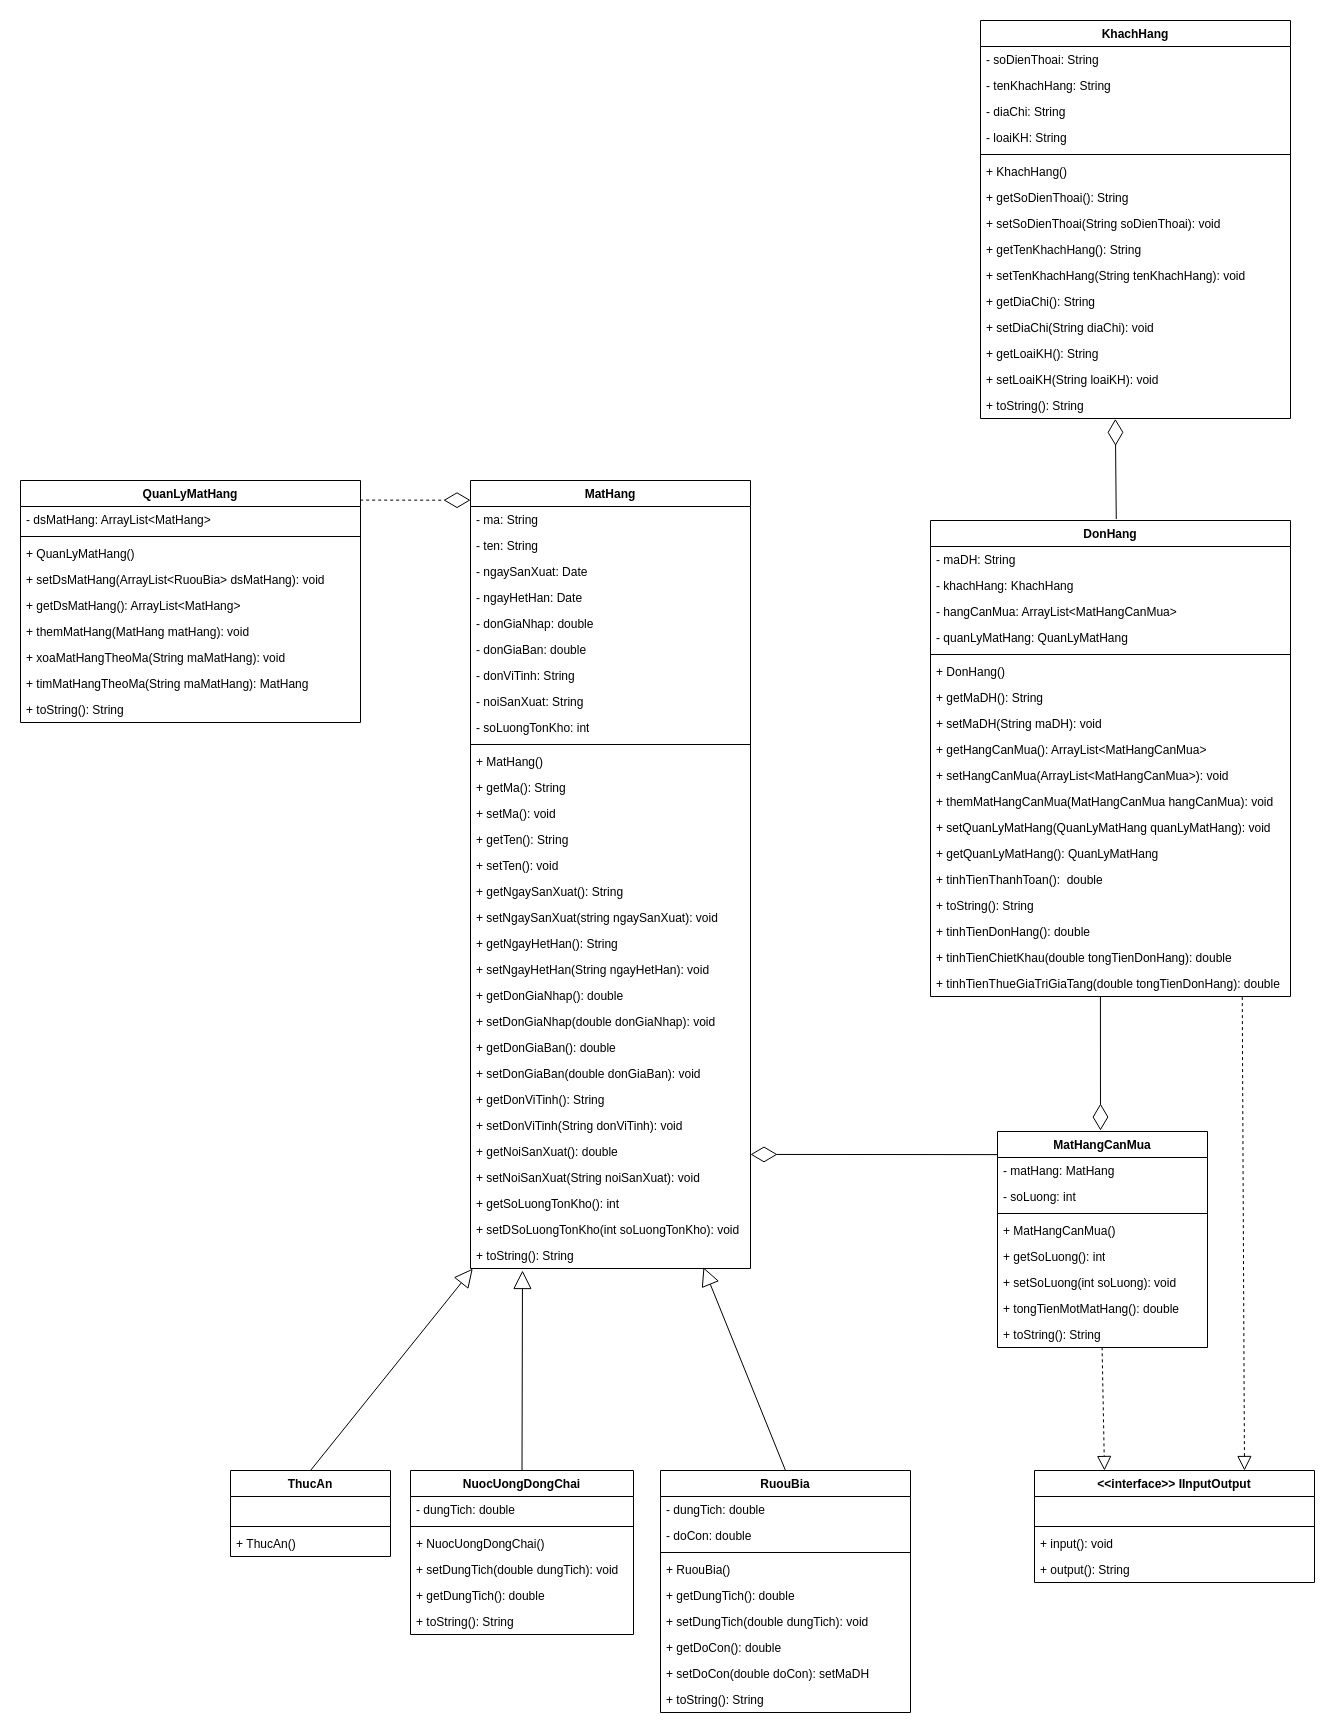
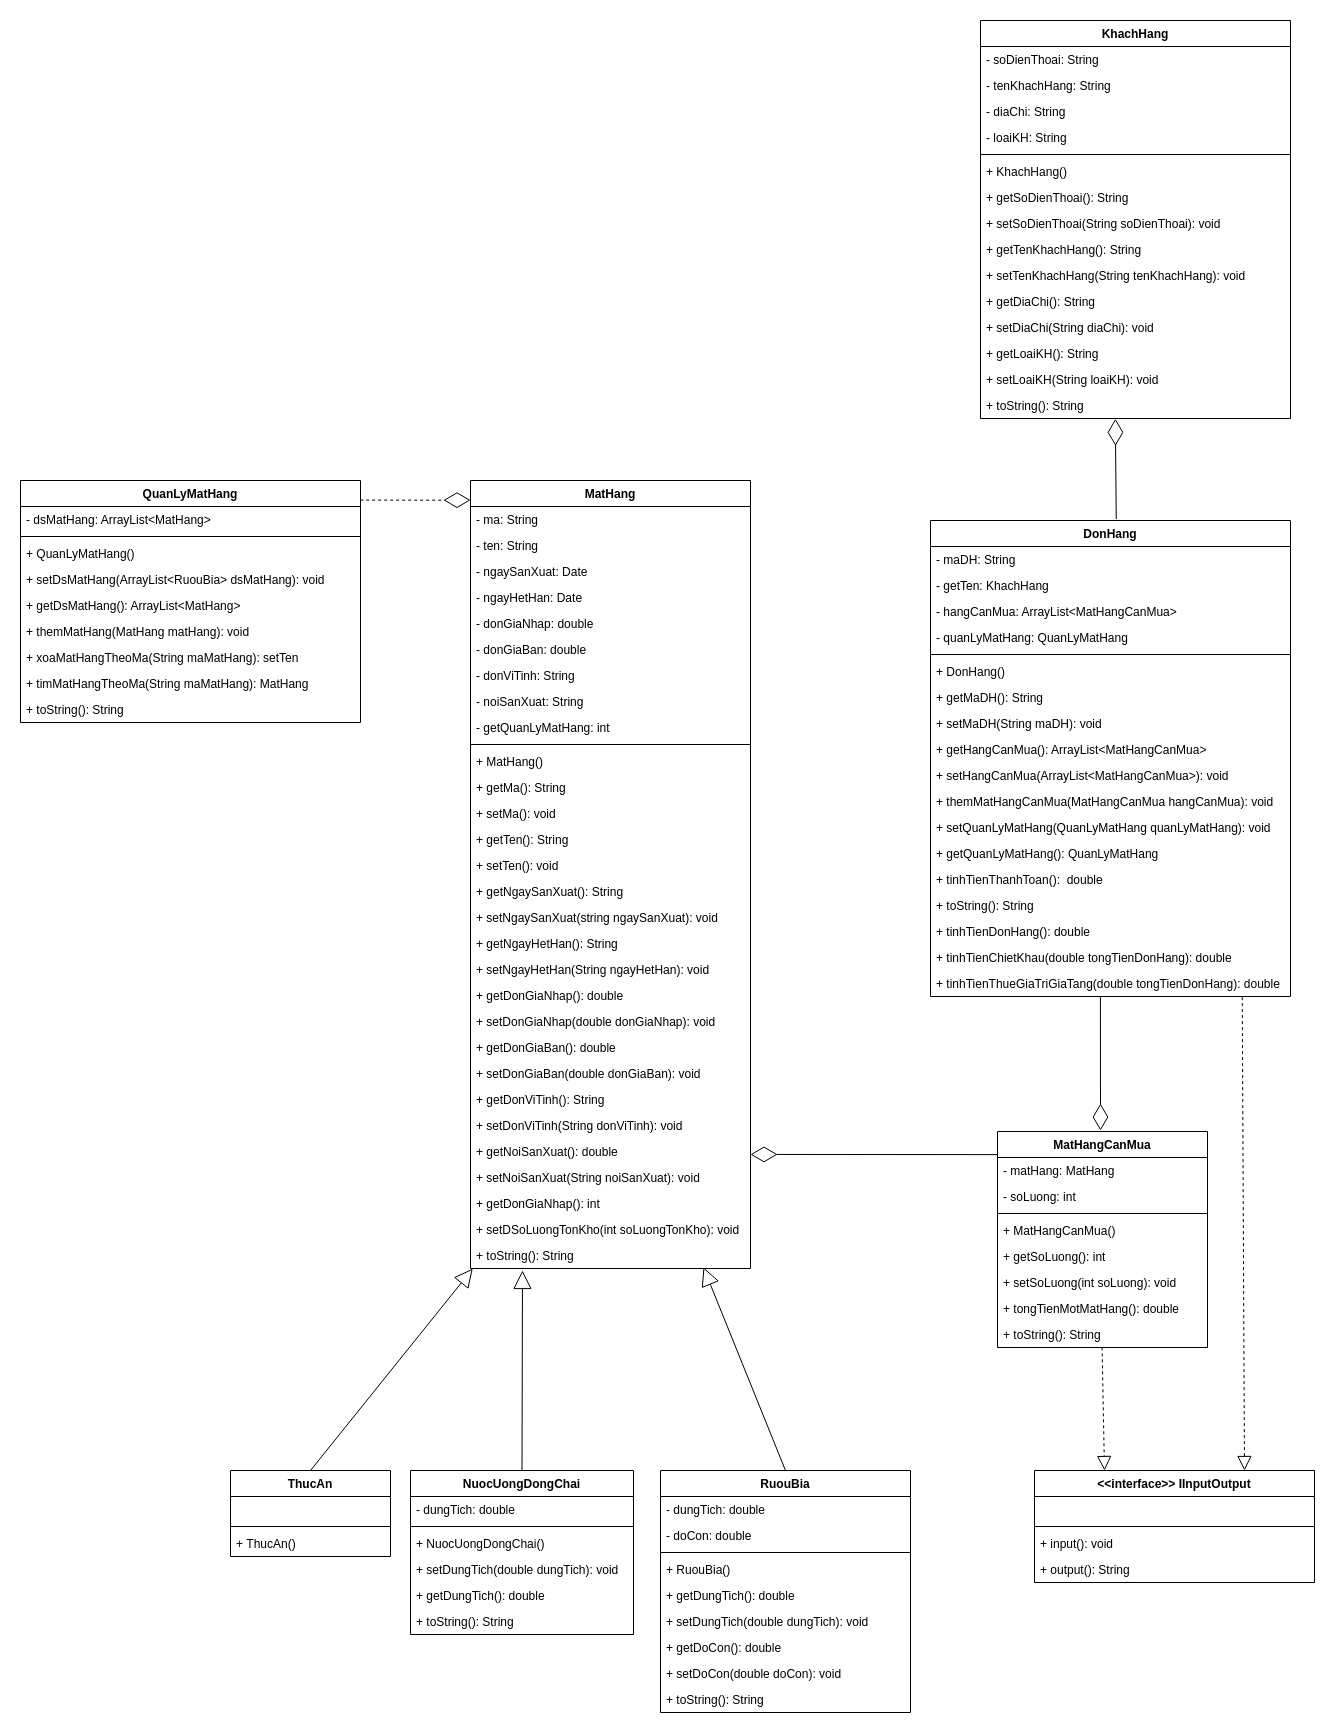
node "- khachHang: KhachHang": label "- khachHang: KhachHang" -> "- getTen: KhachHang"
node "+ xoaMatHangTheoMa(String maMatHang): void": label "+ xoaMatHangTheoMa(String maMatHang): void" -> "+ xoaMatHangTheoMa(String maMatHang): setTen"
node "- soLuongTonKho: int": label "- soLuongTonKho: int" -> "- getQuanLyMatHang: int"
node "+ getSoLuongTonKho(): int": label "+ getSoLuongTonKho(): int" -> "+ getDonGiaNhap(): int"
node "+ setDoCon(double doCon): setMaDH": label "+ setDoCon(double doCon): setMaDH" -> "+ setDoCon(double doCon): void"
